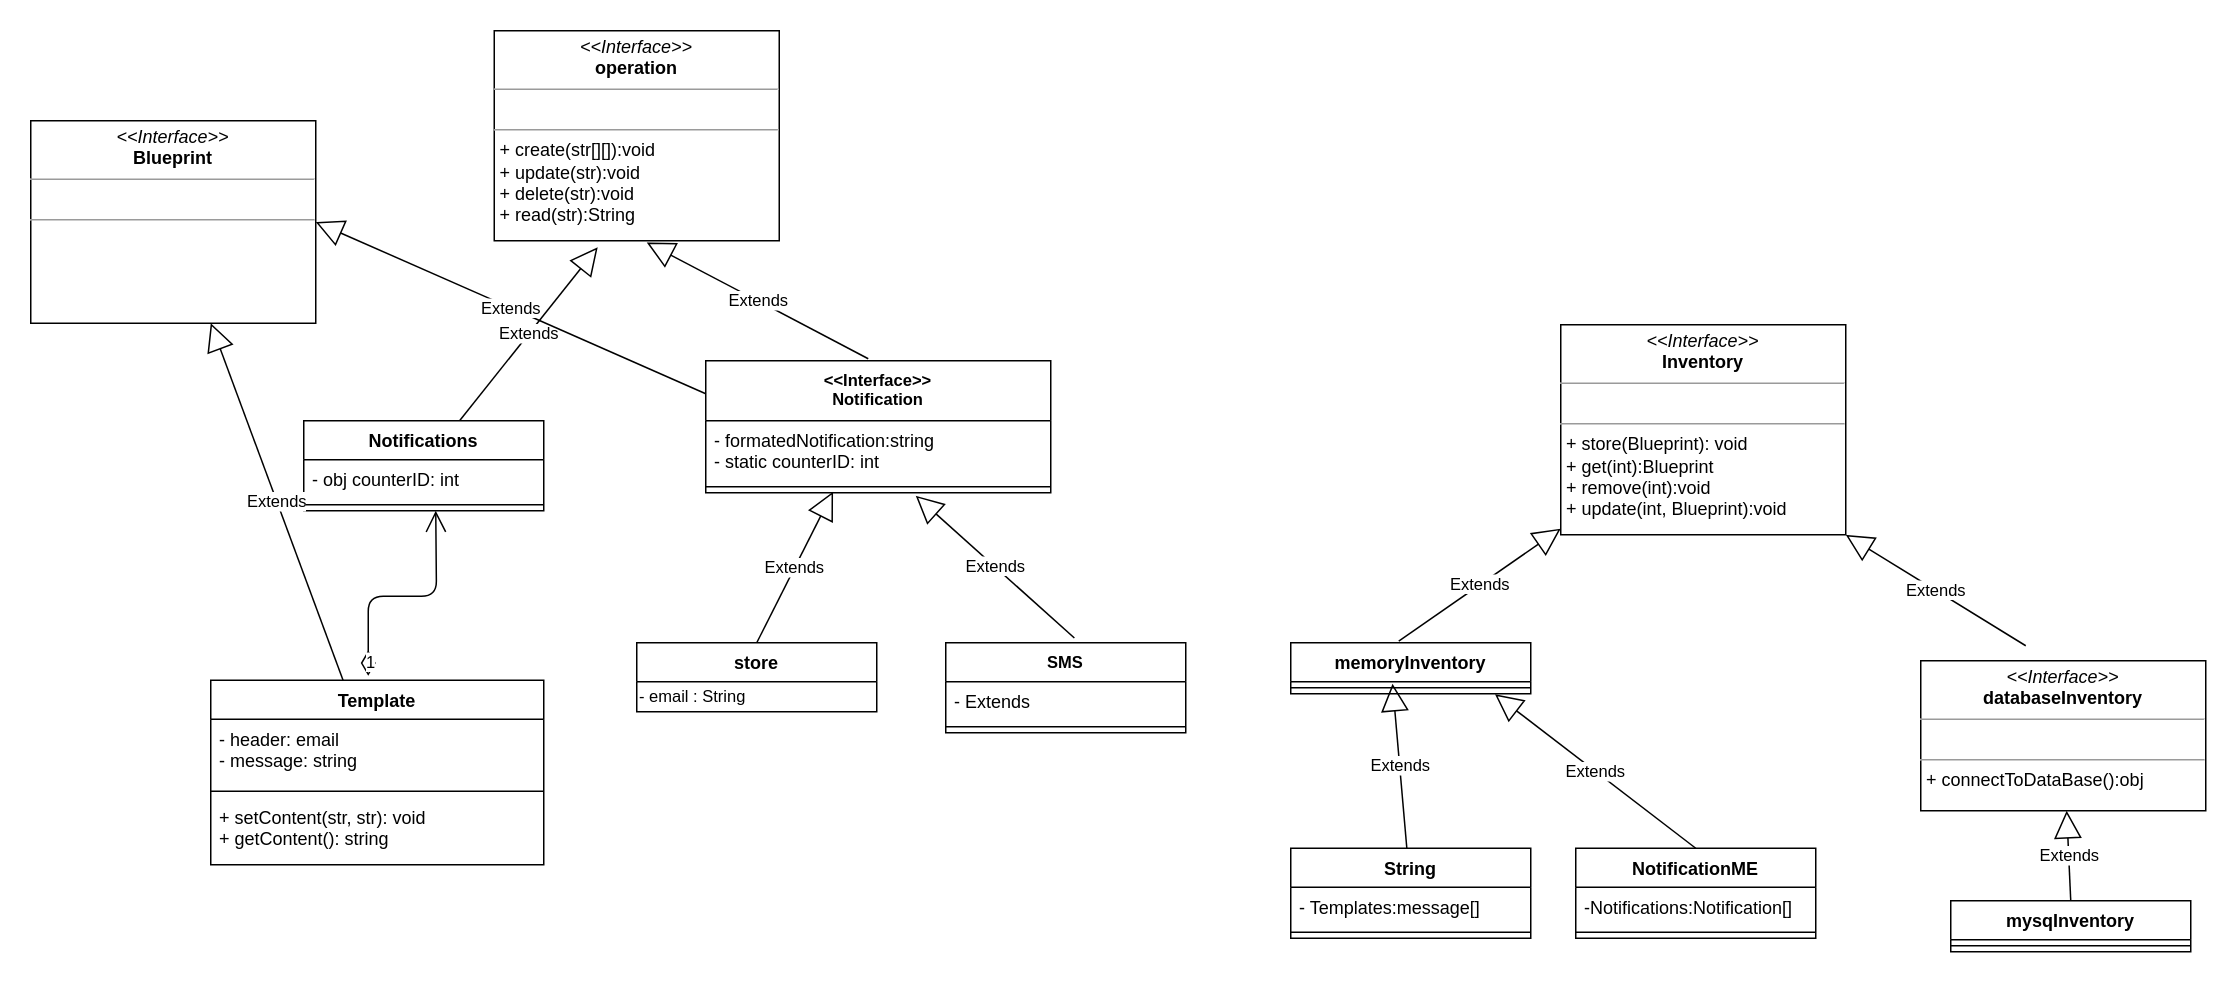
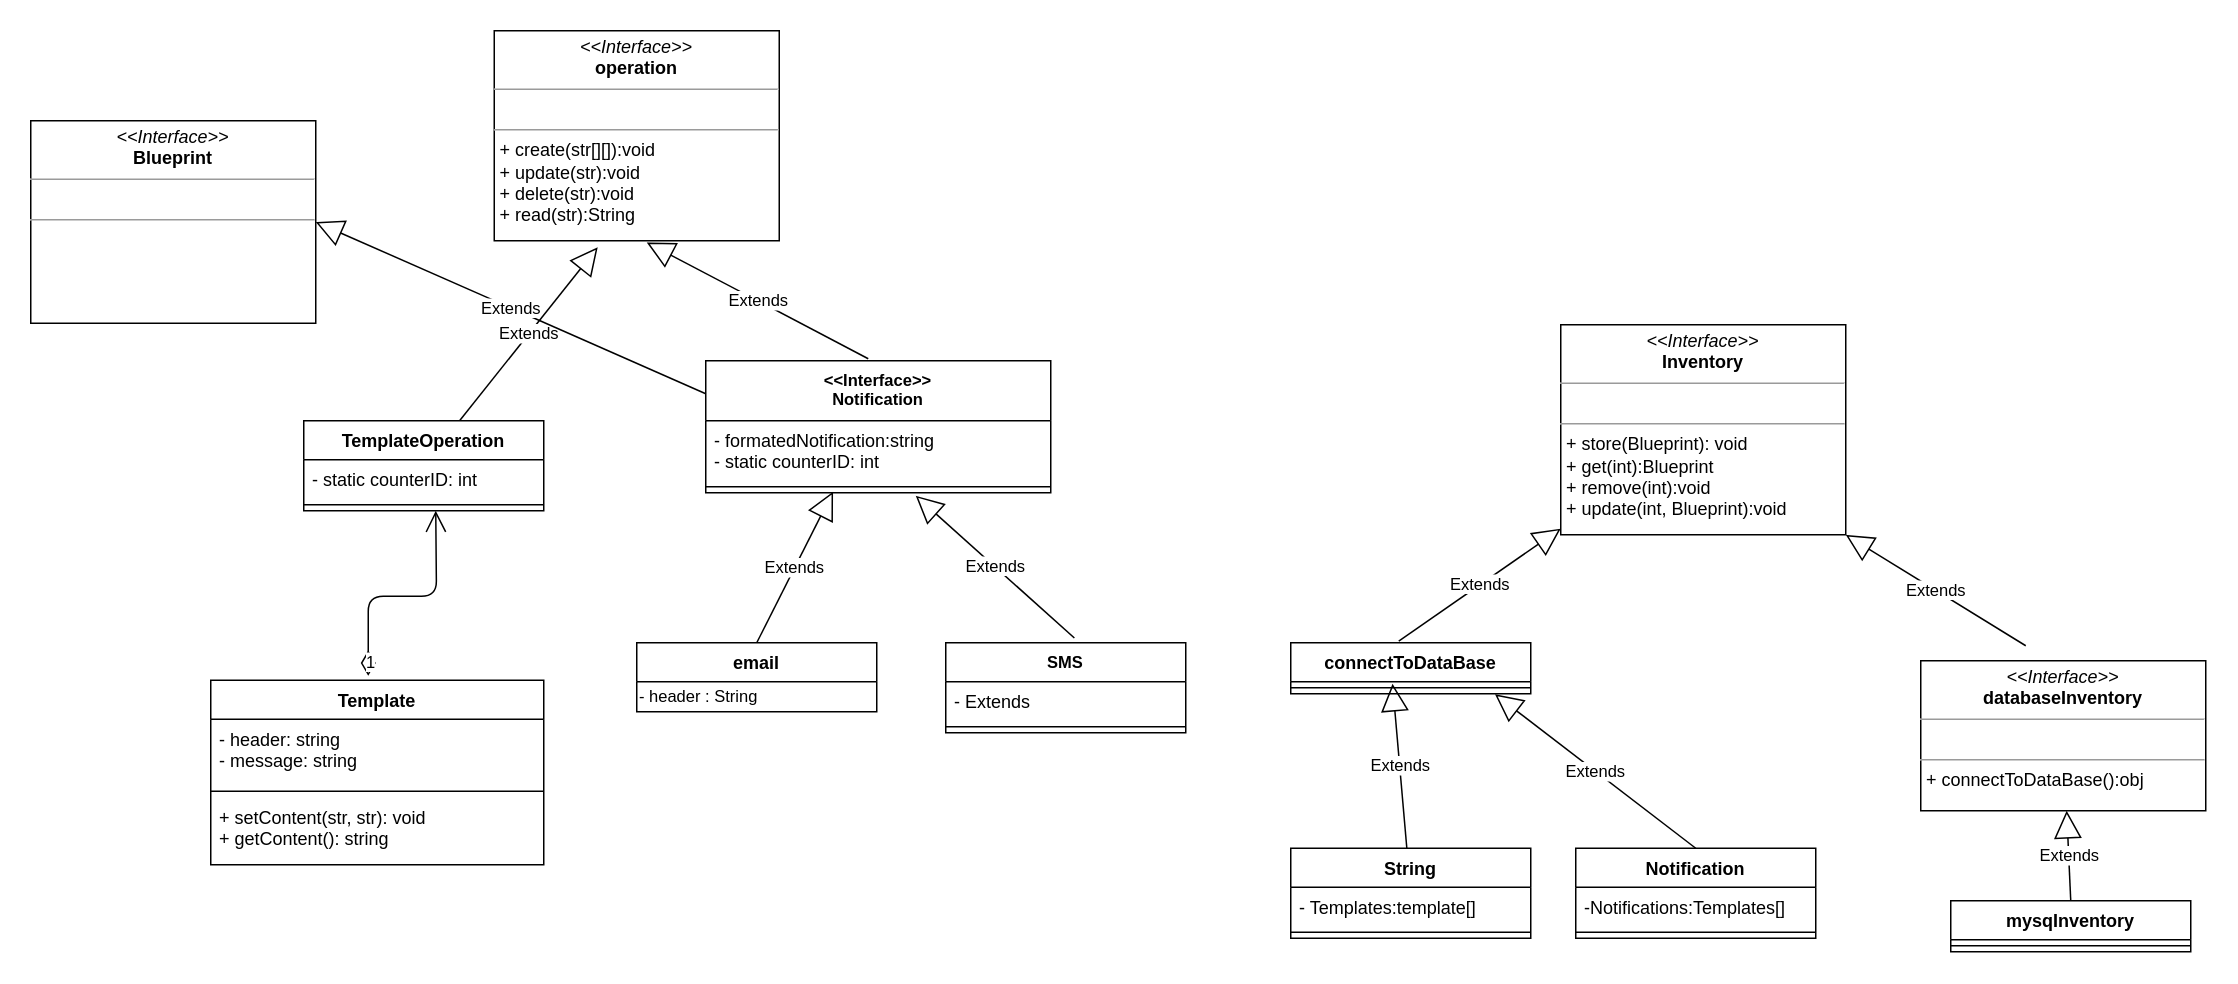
node "Notifications": label "Notifications" -> "TemplateOperation"
node "- obj counterID: int": label "- obj counterID: int" -> "- static counterID: int"
edge "Template" -> "<<Interface>> Blueprint": removed, label "Extends"
node "store": label "store" -> "email"
node "memoryInventory": label "memoryInventory" -> "connectToDataBase"
node "- email : String": label "- email : String" -> "- header : String"
node "- header: email - message: string": label "- header: email - message: string" -> "- header: string - message: string"
node "NotificationME": label "NotificationME" -> "Notification"
node "- Templates:message[]": label "- Templates:message[]" -> "- Templates:template[]"
node "-Notifications:Notification[]": label "-Notifications:Notification[]" -> "-Notifications:Templates[]"
